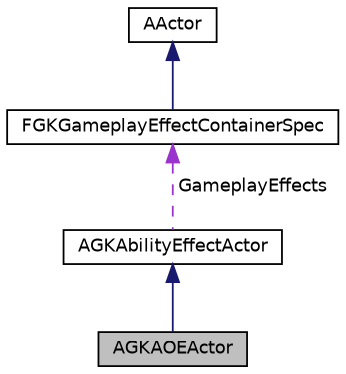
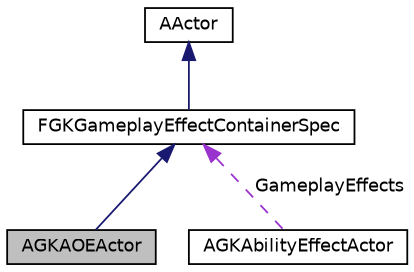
edge "AGKAOEActor" -> "AGKAbilityEffectActor": now "AGKAOEActor" -> "FGKGameplayEffectContainerSpec"
